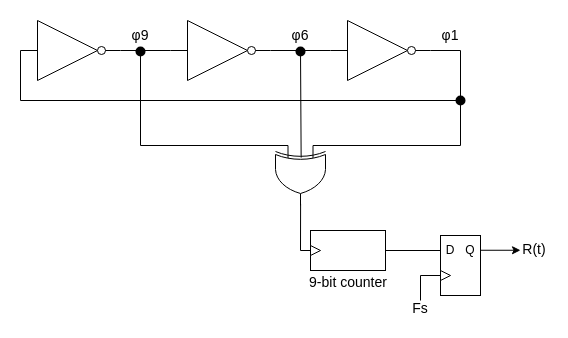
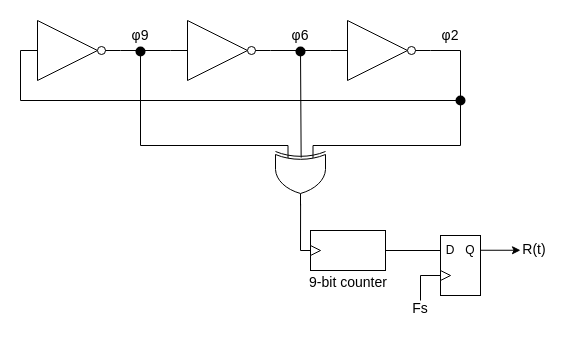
node "φ1": label "φ1" -> "φ2"
